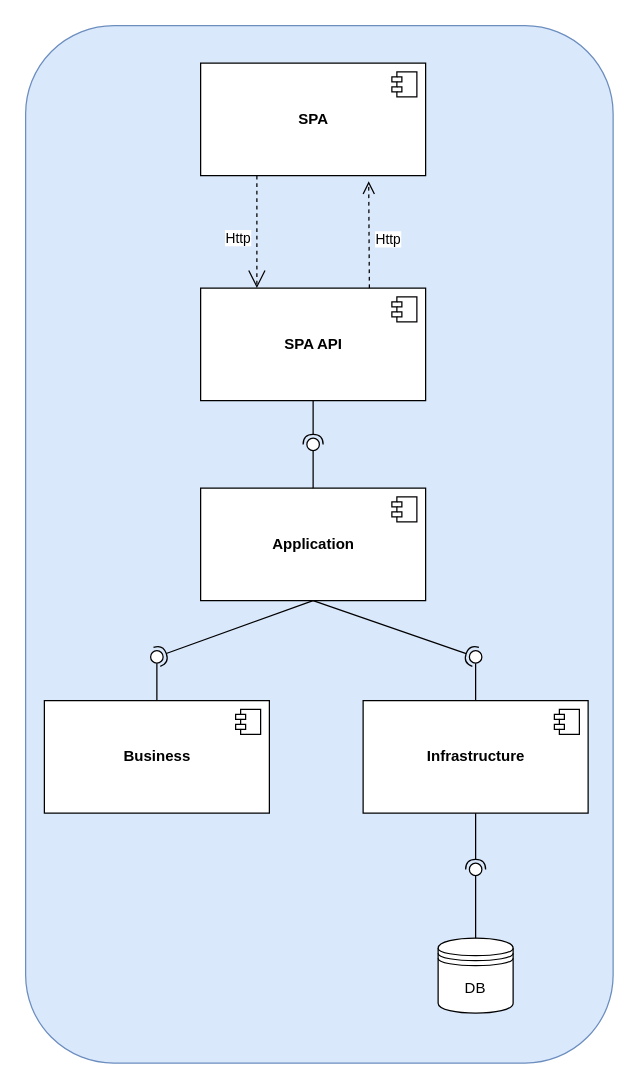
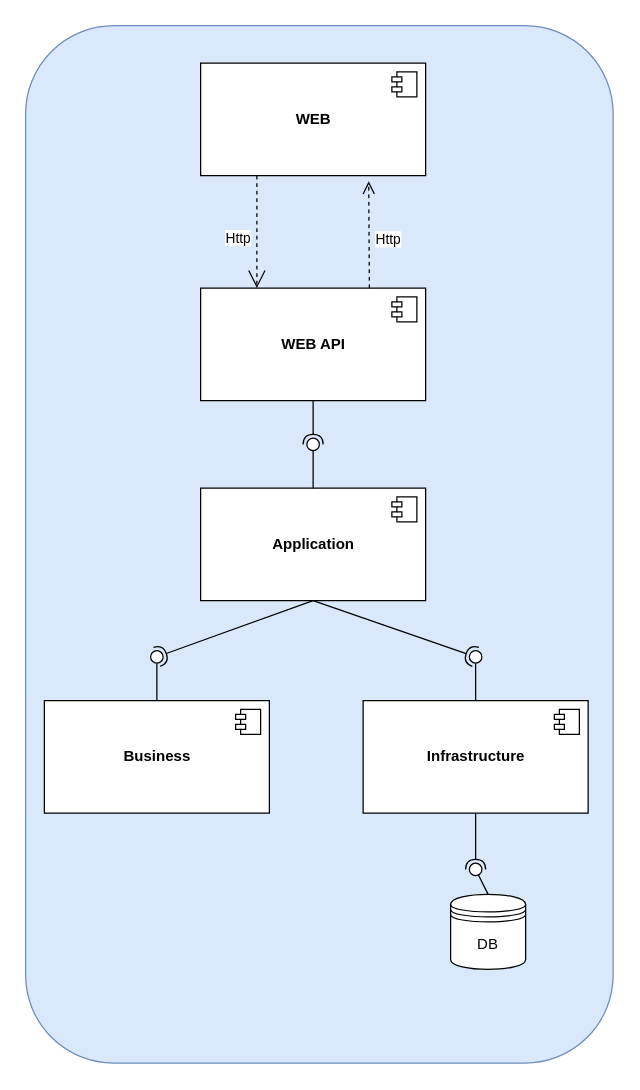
node "SPA": label "SPA" -> "WEB"
node "SPA API": label "SPA API" -> "WEB API"
node "DB": moved (476, 976) -> (488, 932)
